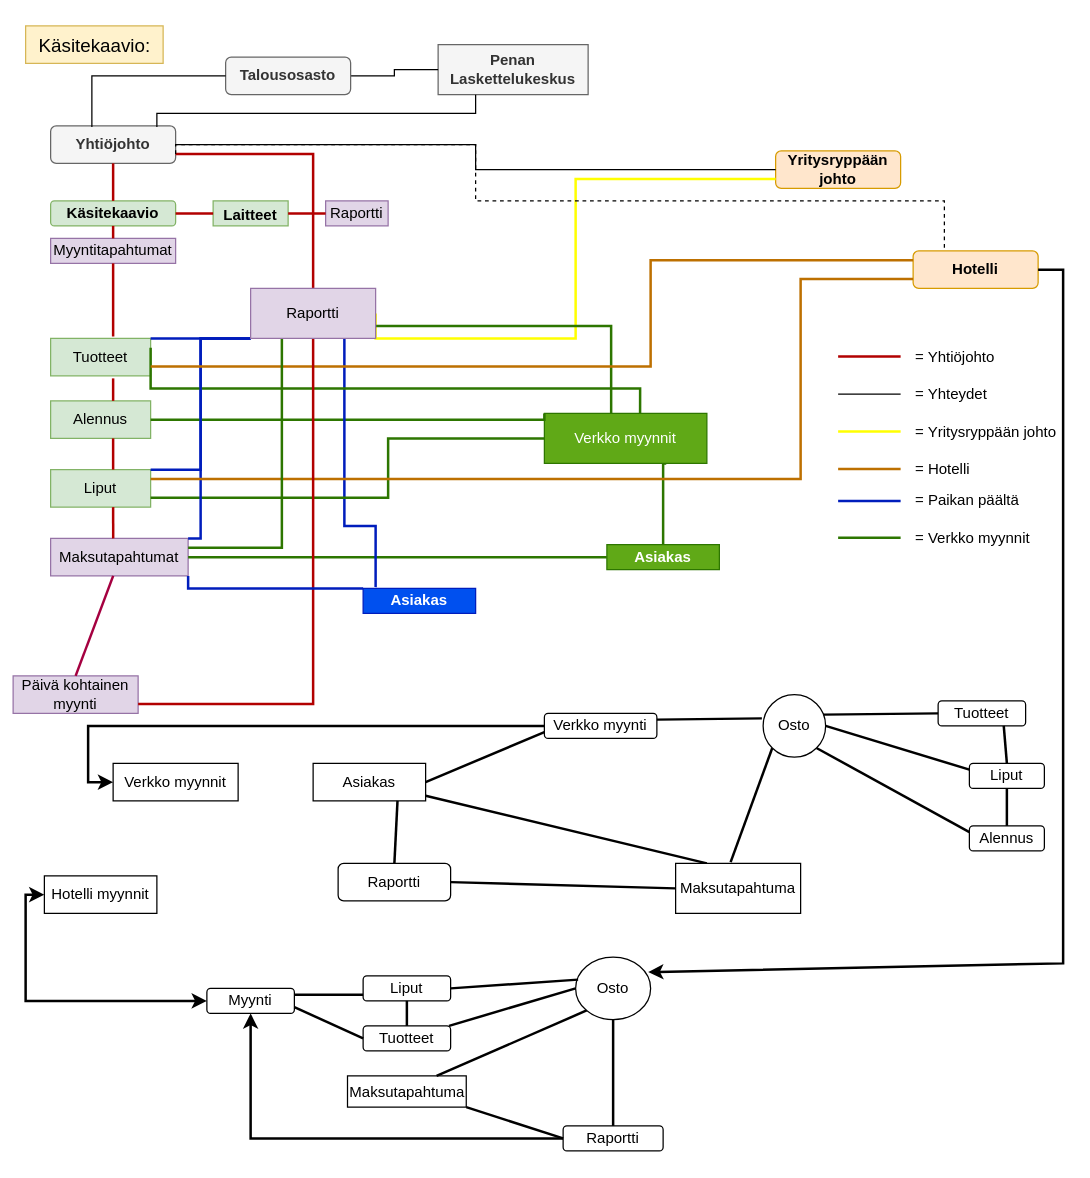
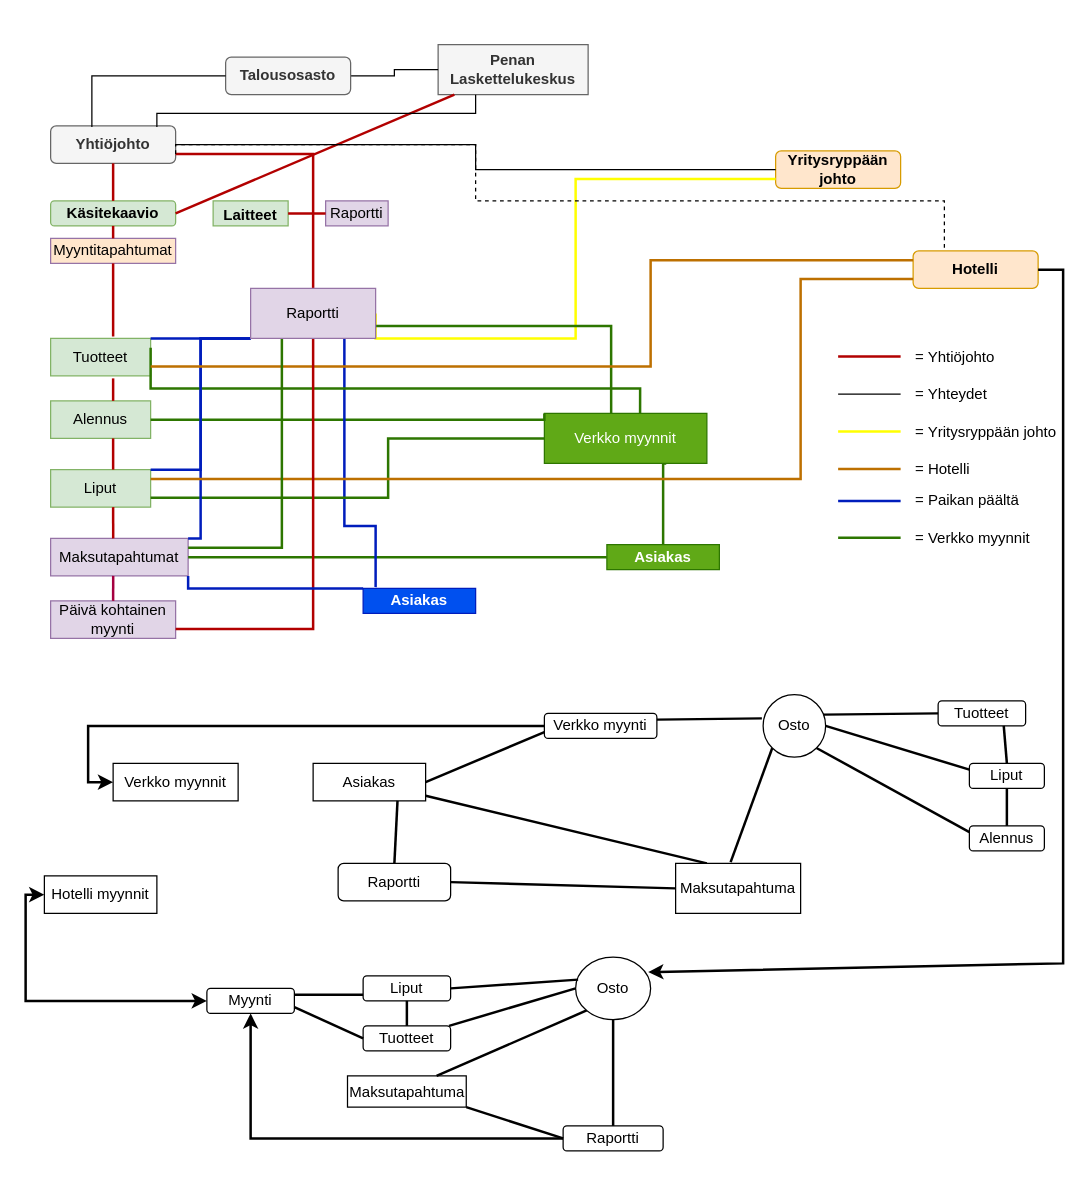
node "Käsitekaavio:": removed
edge "Käsitekaavio" -- "Laitteet": now "Käsitekaavio" -- "Penan Laskettelukeskus"
node "Myyntitapahtumat": fillcolor #e1d5e7 -> #ffe6cc
node "Päivä kohtainen myynti": moved (76, 694) -> (113, 619)
